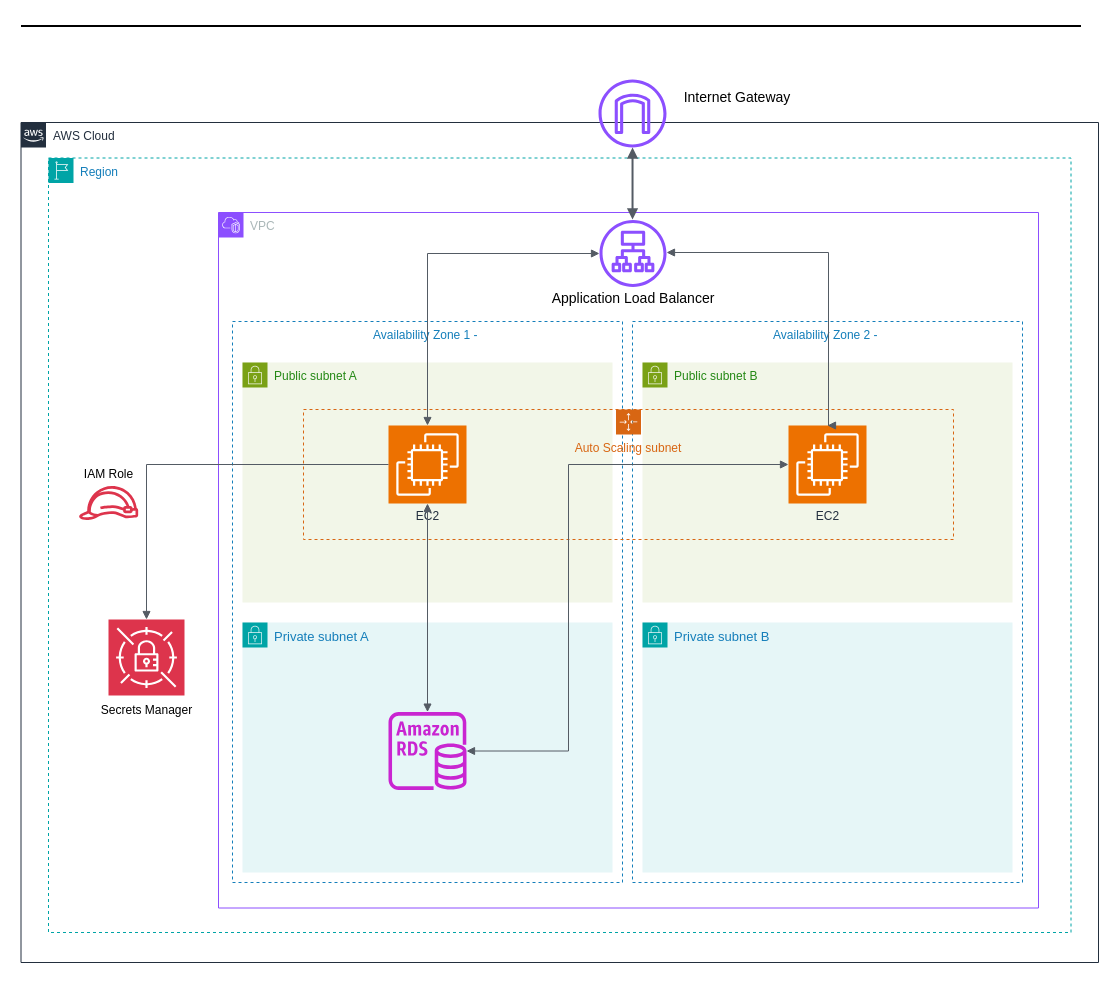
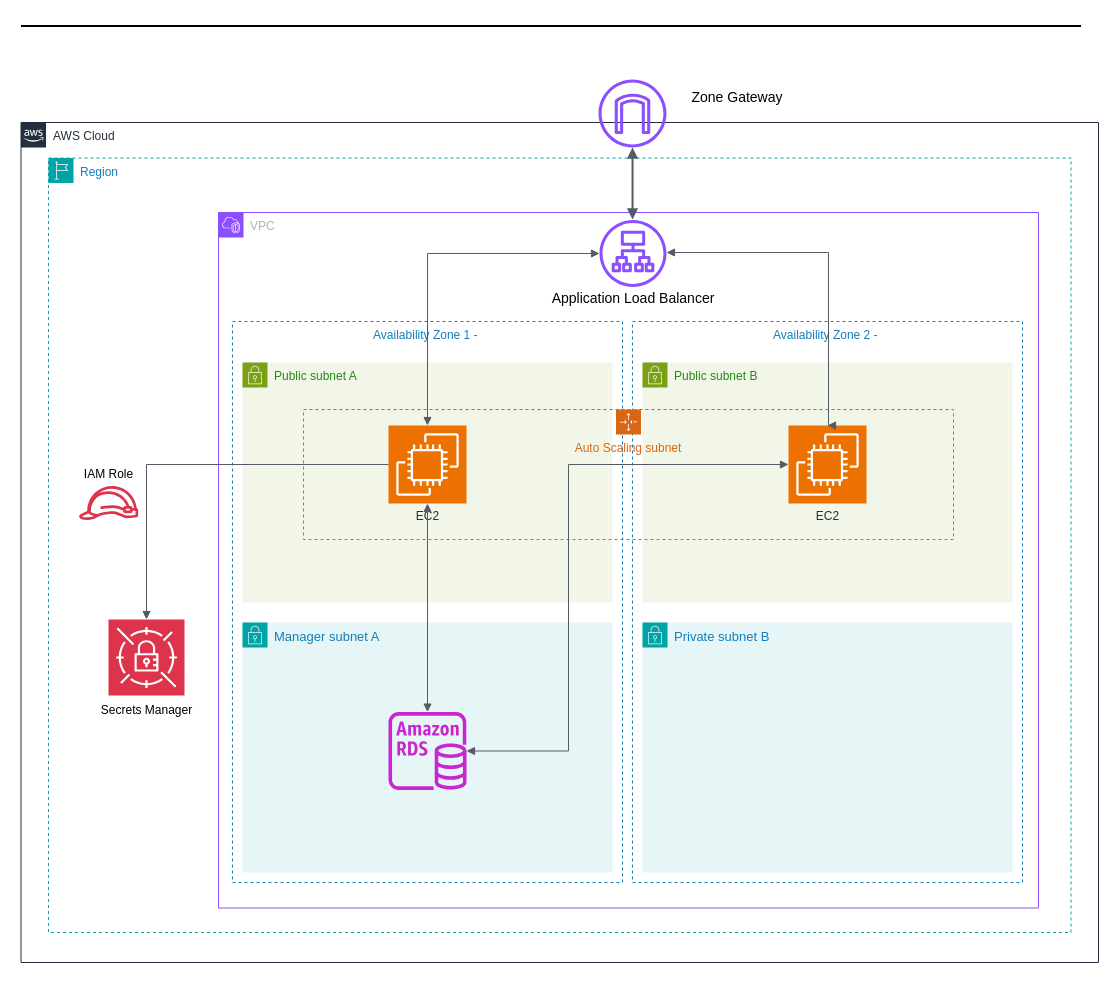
node "Internet Gateway": label "Internet Gateway" -> "Zone Gateway"
node "Private subnet A": label "Private subnet A" -> "Manager subnet A"
